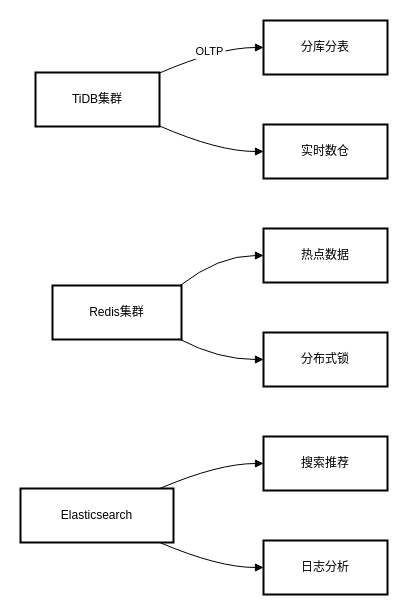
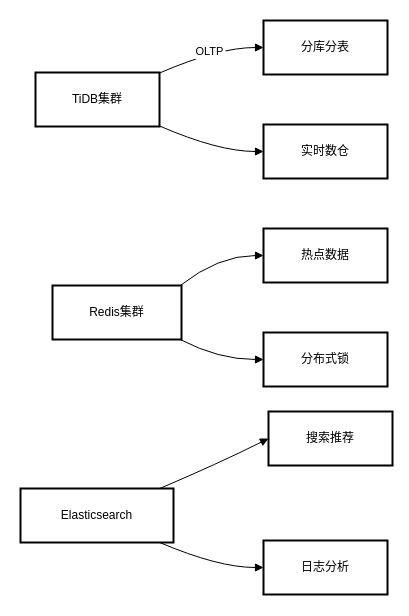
node "搜索推荐": moved (326, 464) -> (331, 439)
